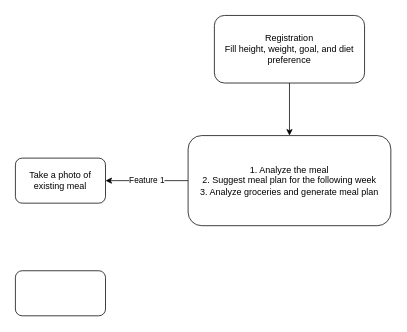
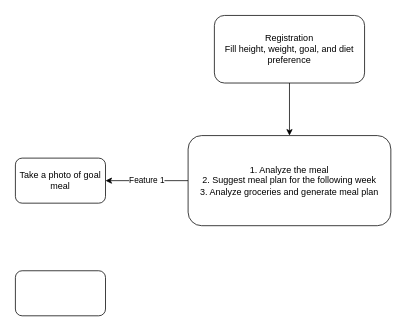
node "Take a photo of existing meal": label "Take a photo of existing meal" -> "Take a photo of goal meal"
